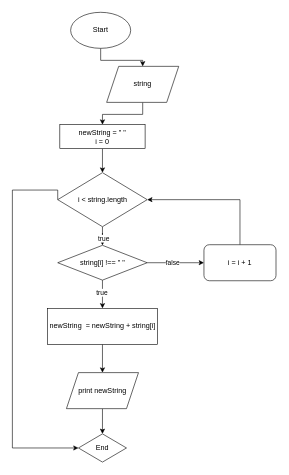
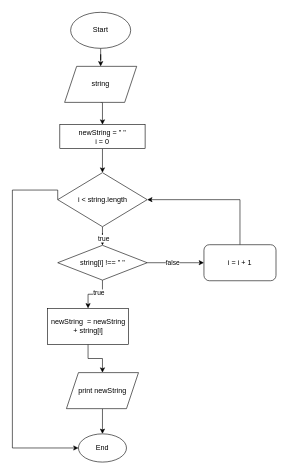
node "string": moved (143, 84) -> (101, 84)
node "newString = newString + string[i]": size 110x36 -> 81x36
node "End": shape diamond -> ellipse
